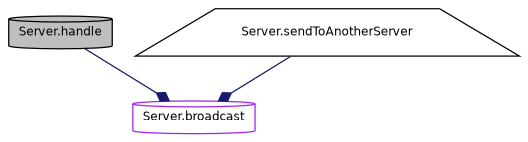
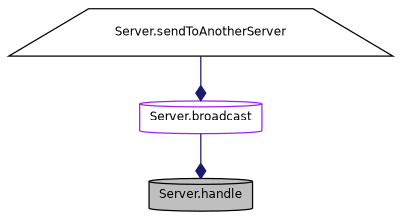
edge "Server.handle" -> "Server.broadcast": reversed
